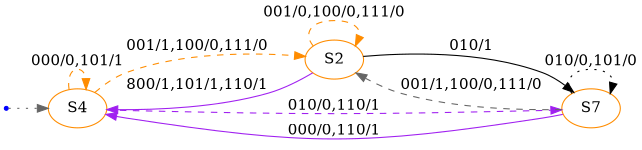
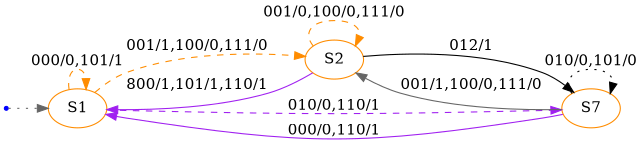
edge "S2" -> "S7": label "010/1" -> "012/1"
edge "S7" -> "S2": style dashed -> solid
node "S4": label "S4" -> "S1"
